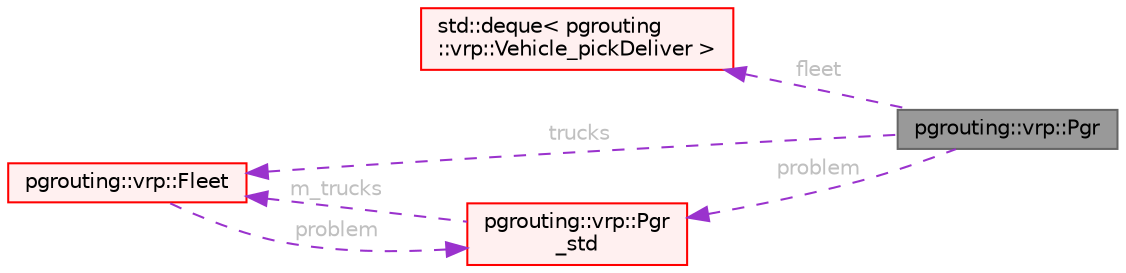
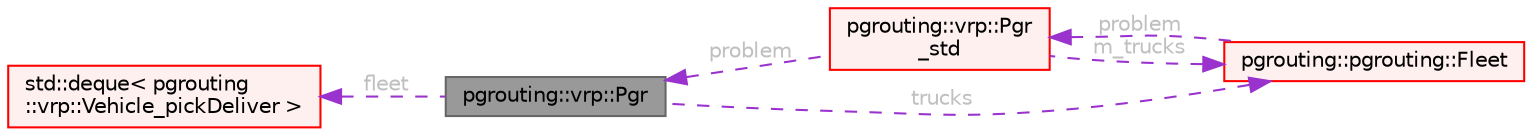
node "pgrouting::vrp::Fleet": label "pgrouting::vrp::Fleet" -> "pgrouting::pgrouting::Fleet"
edge "pgrouting::vrp::Pgr" -> "pgrouting::vrp::Pgr _std": reversed
